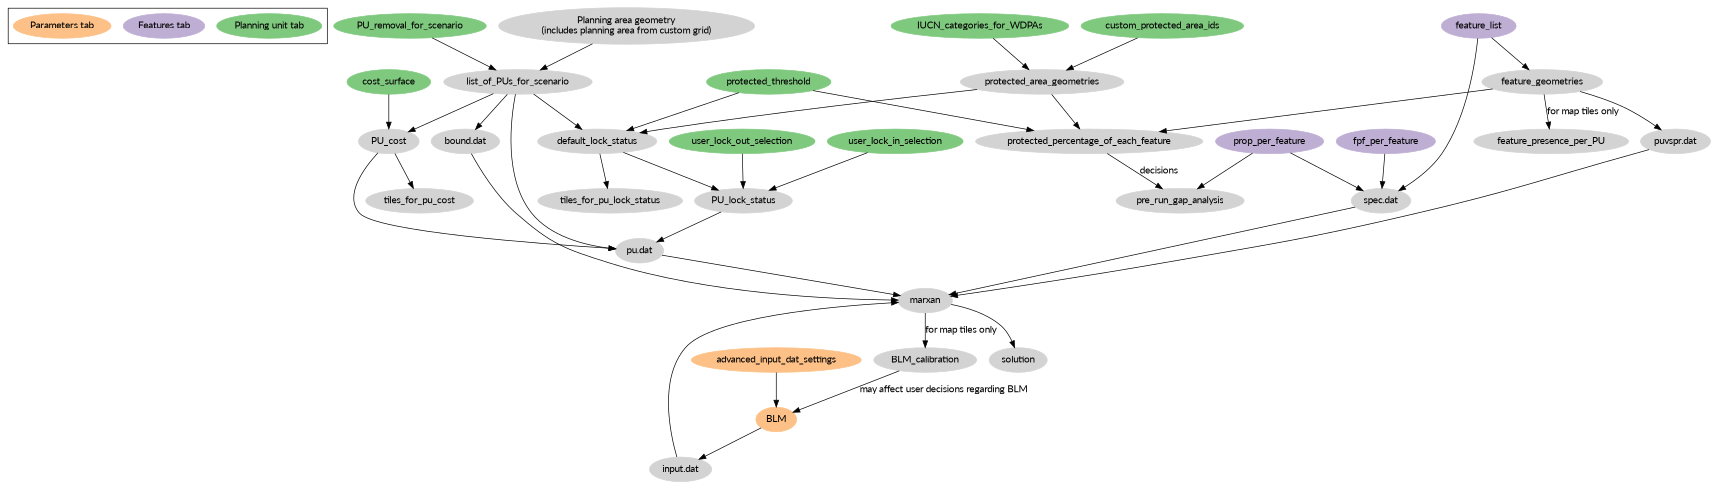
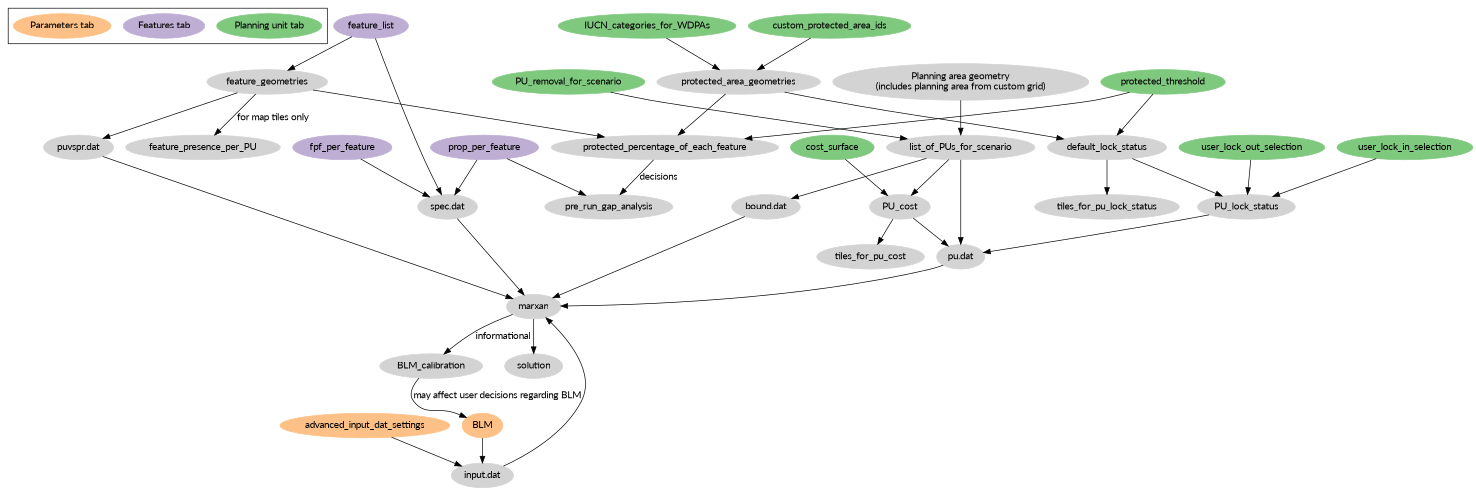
edge "list_of_PUs_for_scenario" -> "default_lock_status": removed
edge "marxan" -> "BLM_calibration": label "for map tiles only" -> "informational"
edge "advanced_input_dat_settings" -> "BLM": now "advanced_input_dat_settings" -> "input.dat"
